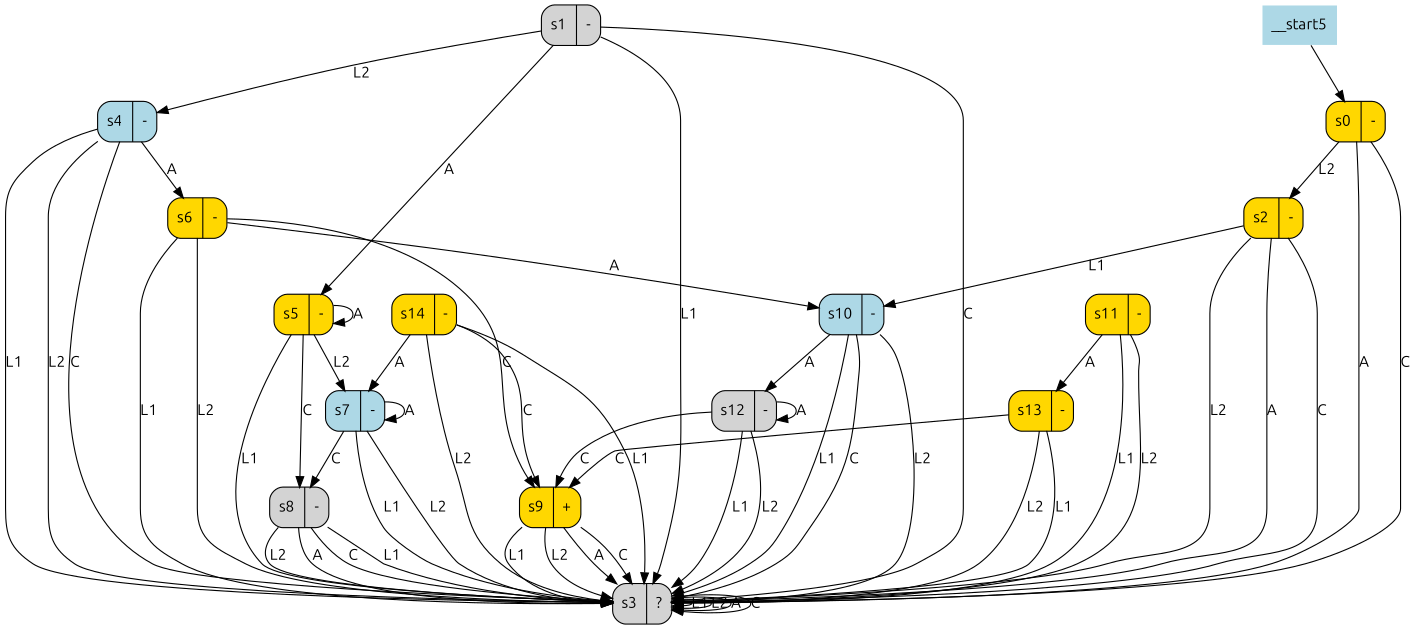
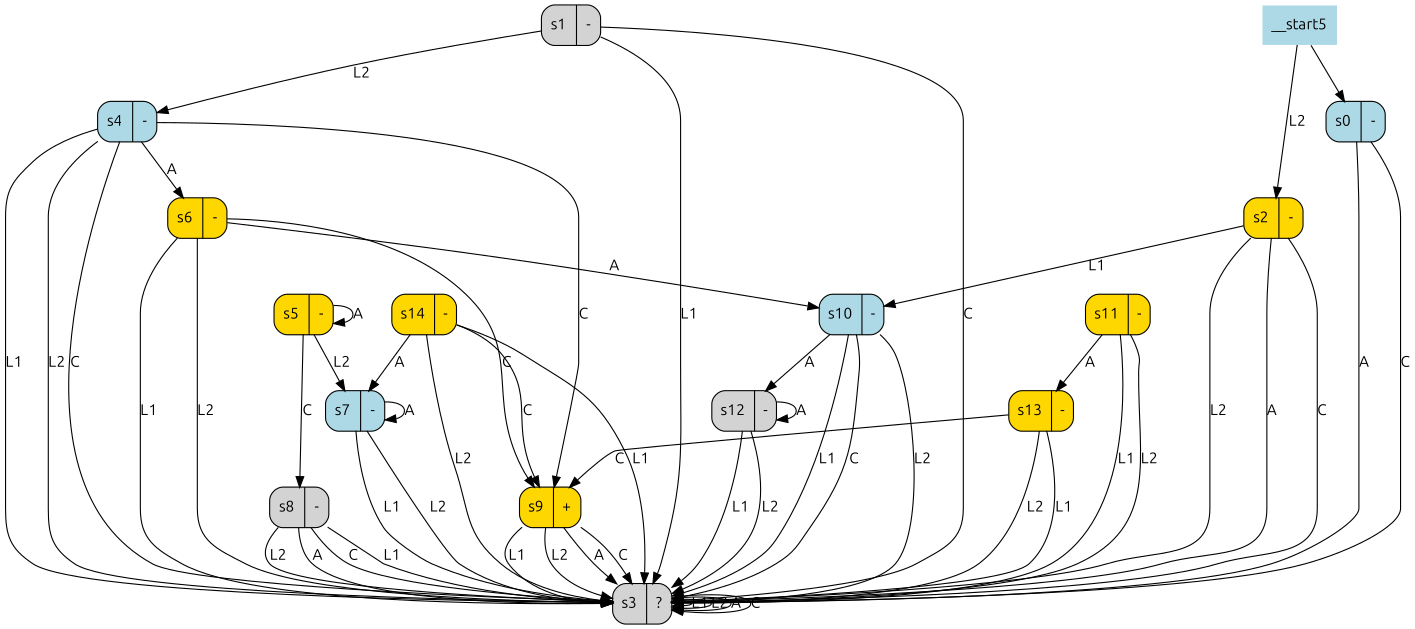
node "s0": fillcolor gold -> lightblue
edge "s1" -> "s5": removed, label "A"
edge "s0" -> "s2": now "__start5" -> "s2"
edge "s12" -> "s9": now "s4" -> "s9"
edge "s7" -> "s8": removed, label "C"
edge "s5" -> "s3": removed, label "L1"
